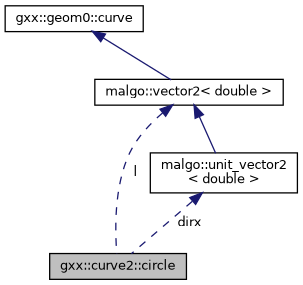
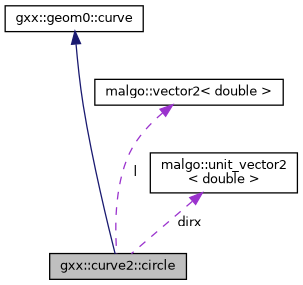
edge "malgo::vector2< double >" -> "gxx::geom0::curve": now "gxx::curve2::circle" -> "gxx::geom0::curve"
edge "malgo::unit_vector2 < double >" -> "malgo::vector2< double >": removed
edge "gxx::curve2::circle" -> "malgo::vector2< double >": color midnightblue -> darkorchid3
edge "gxx::curve2::circle" -> "malgo::unit_vector2 < double >": color midnightblue -> darkorchid3
